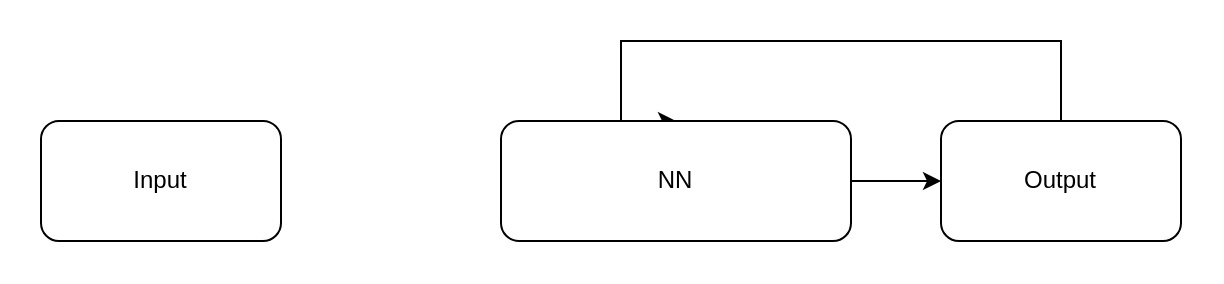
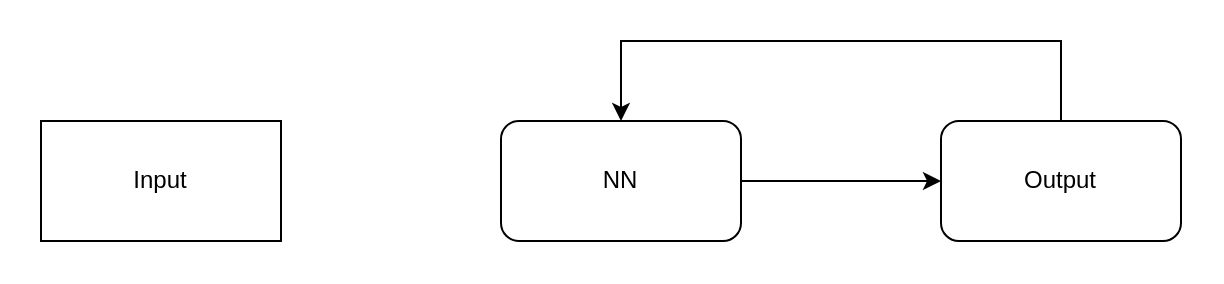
node "Input": shape rounded rectangle -> rectangle
node "NN": size 350x120 -> 240x120
